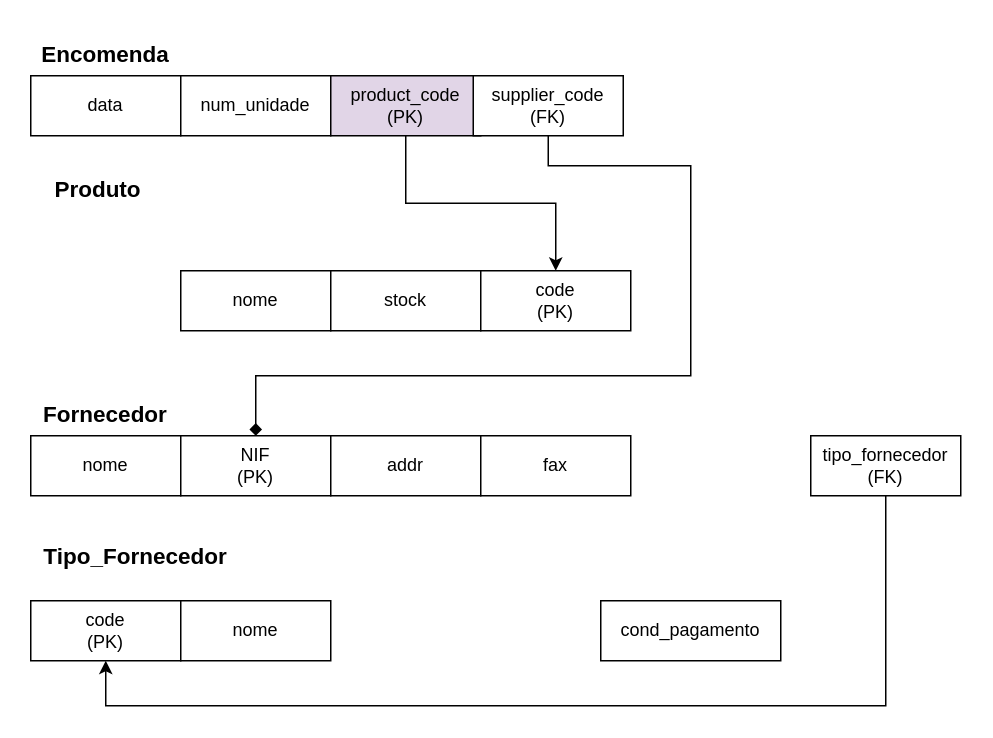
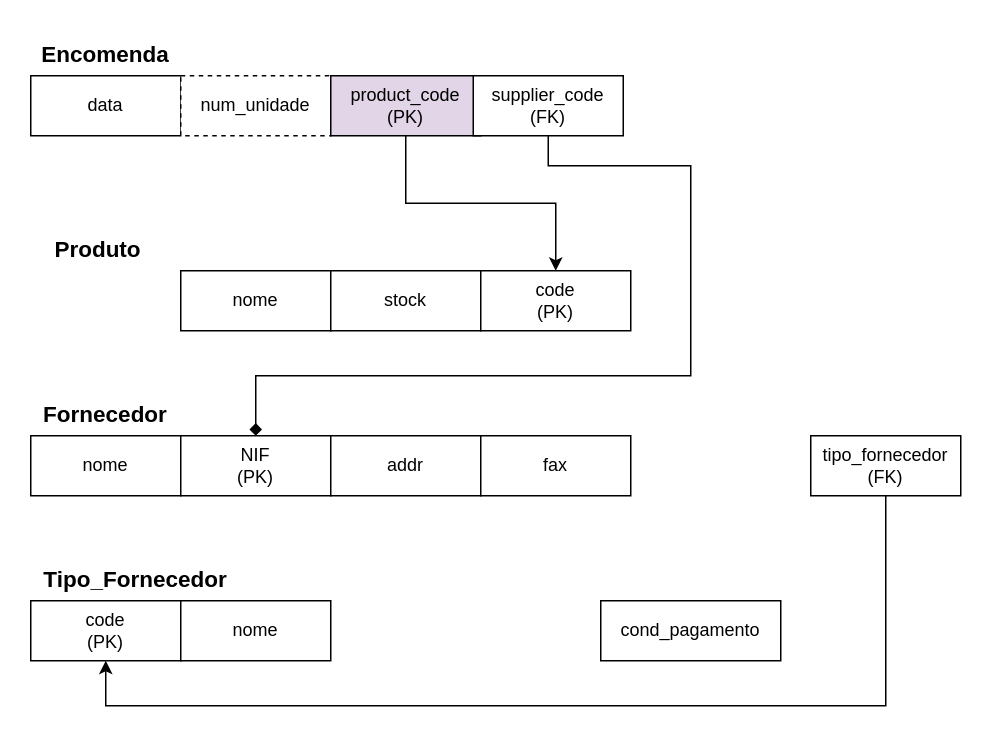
node "num_unidade": style solid -> dashed
node "Produto": moved (98, 188) -> (98, 248)
node "Tipo_Fornecedor": moved (136, 556) -> (136, 578)
